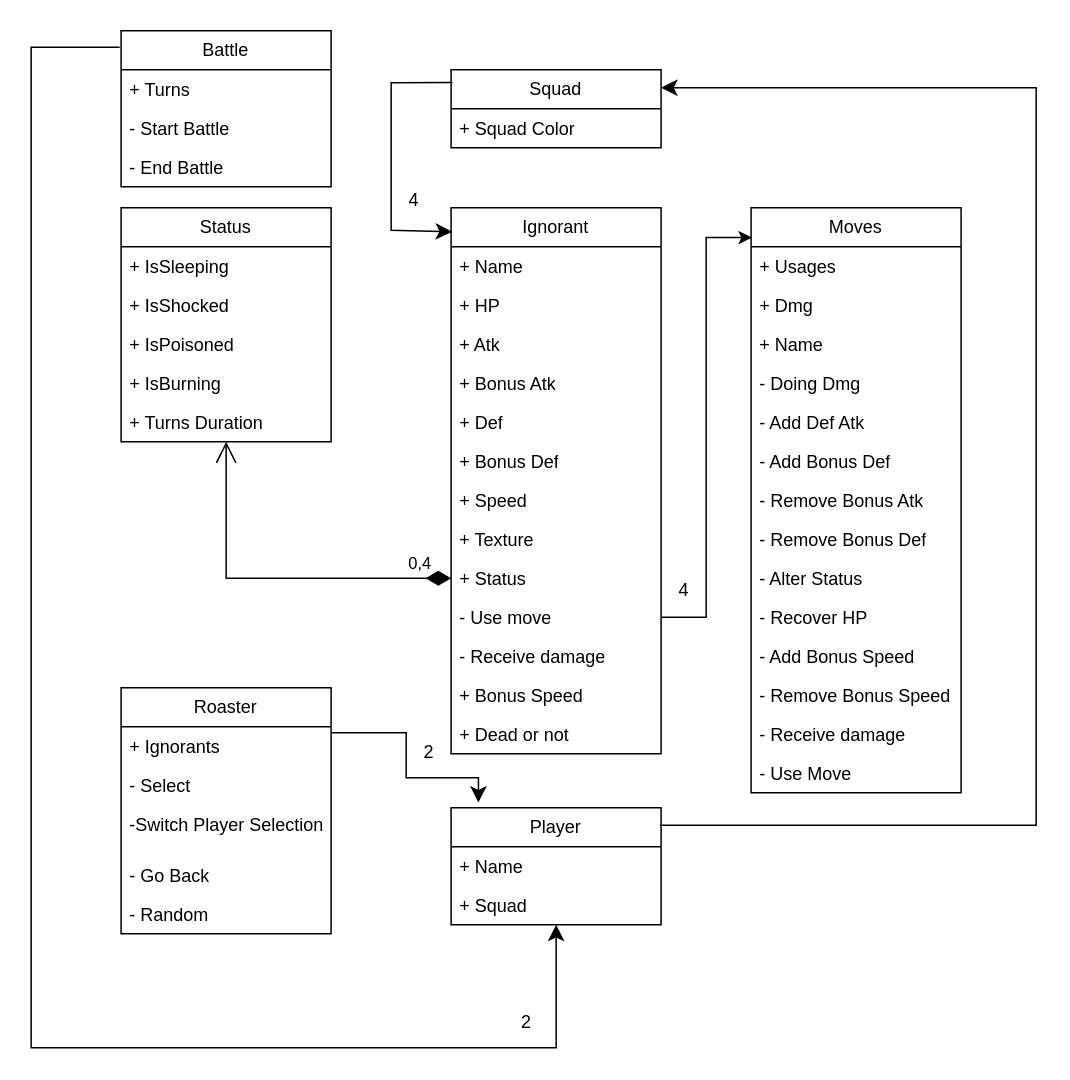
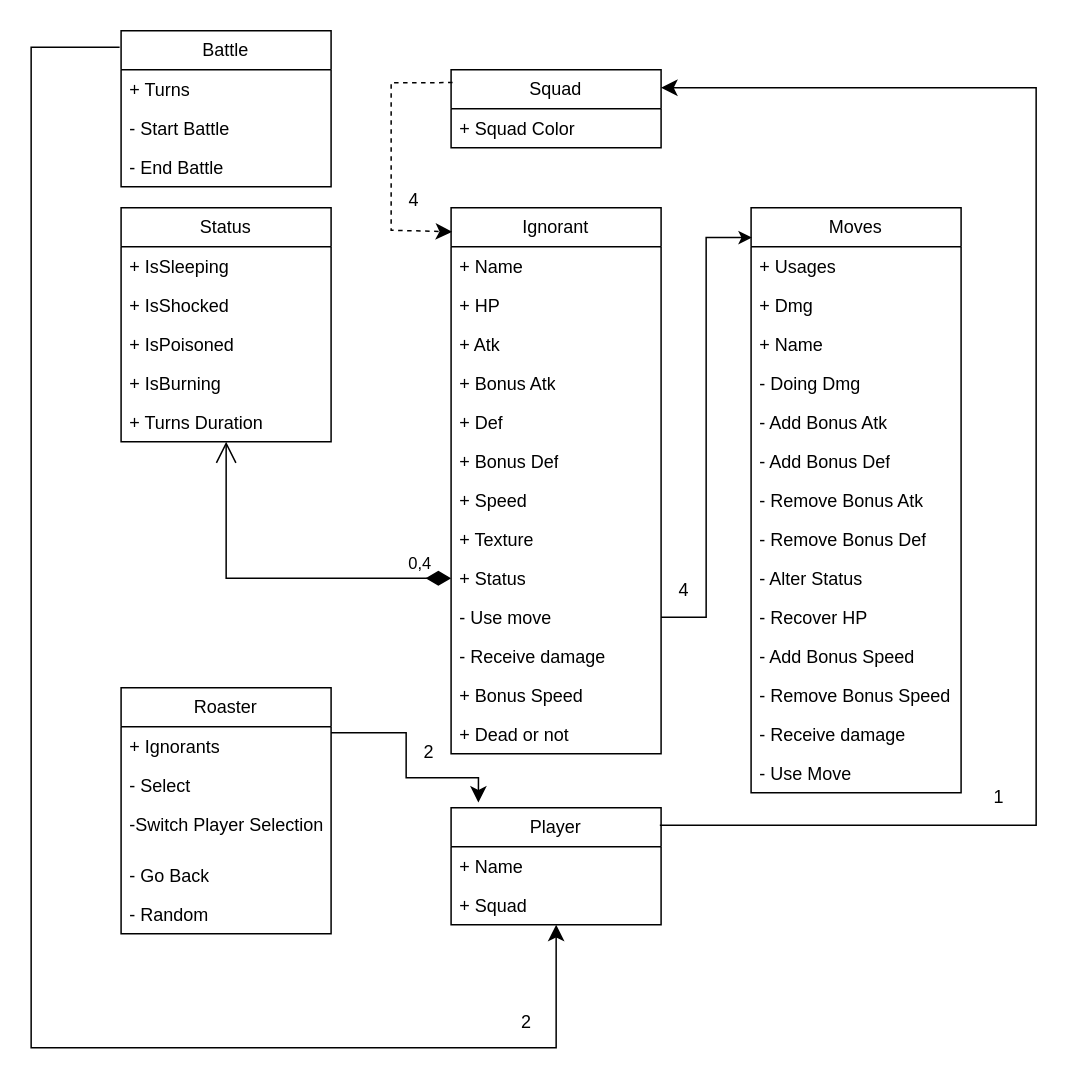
edge "Squad" -> "Ignorant": style solid -> dashed
node "- Add Def Atk": label "- Add Def Atk" -> "- Add Bonus Atk"
node "1": added
